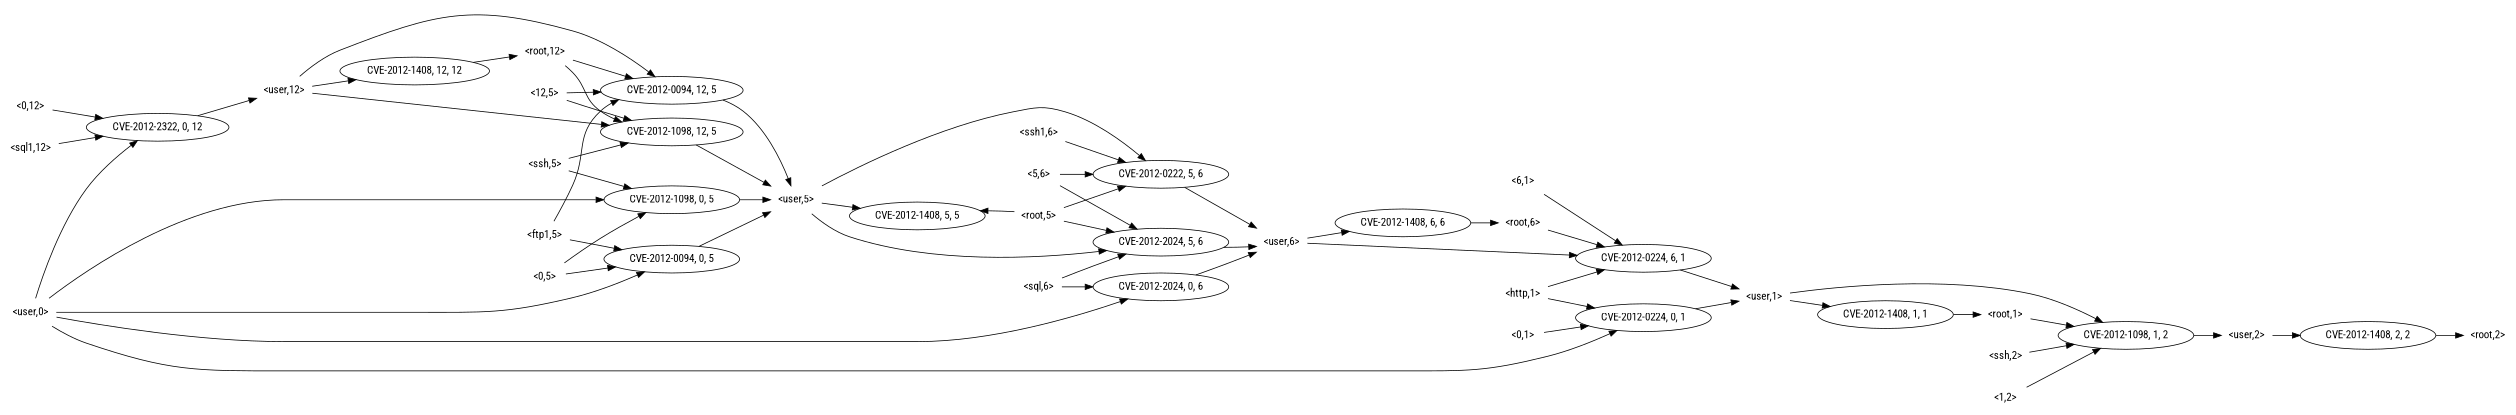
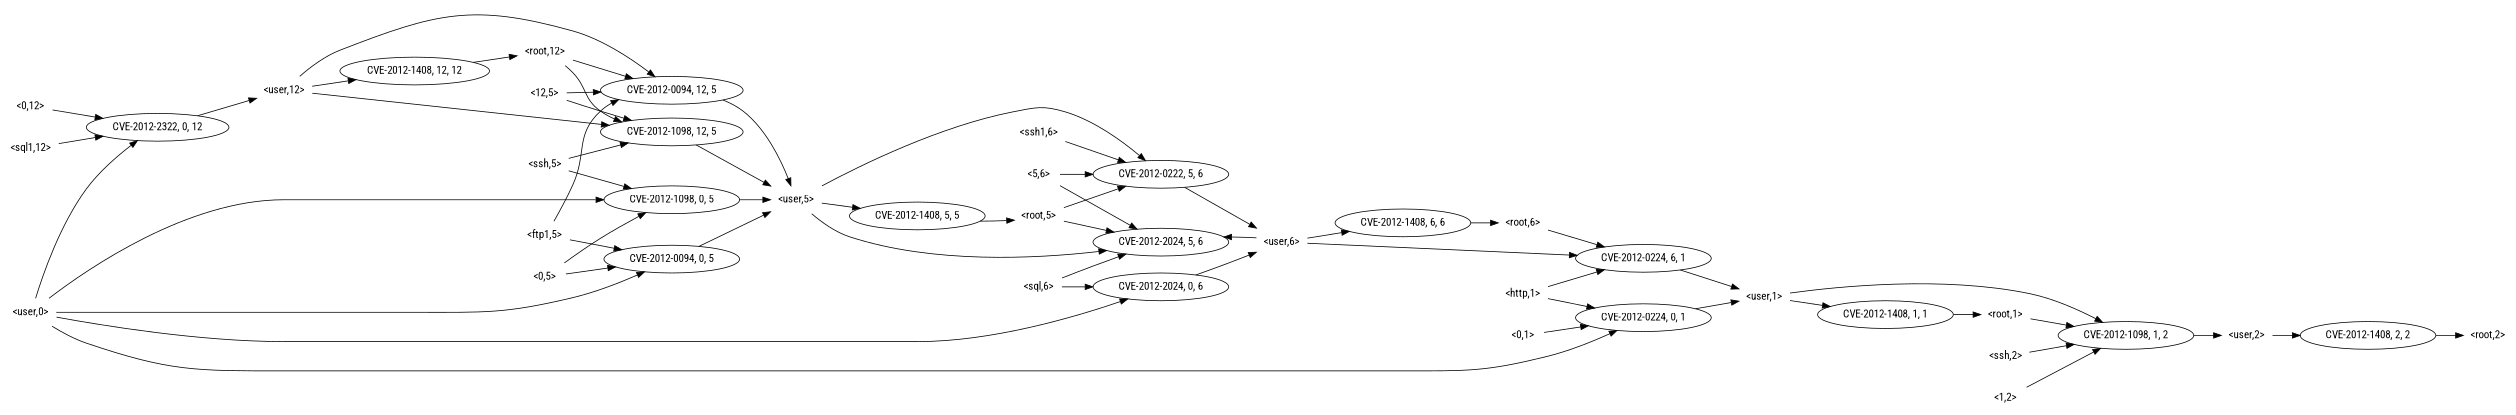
node "<6,1>": removed
edge "<root,5>" -> "CVE-2012-1408, 5, 5": reversed
edge "CVE-2012-2024, 5, 6" -> "<user,6>": reversed
